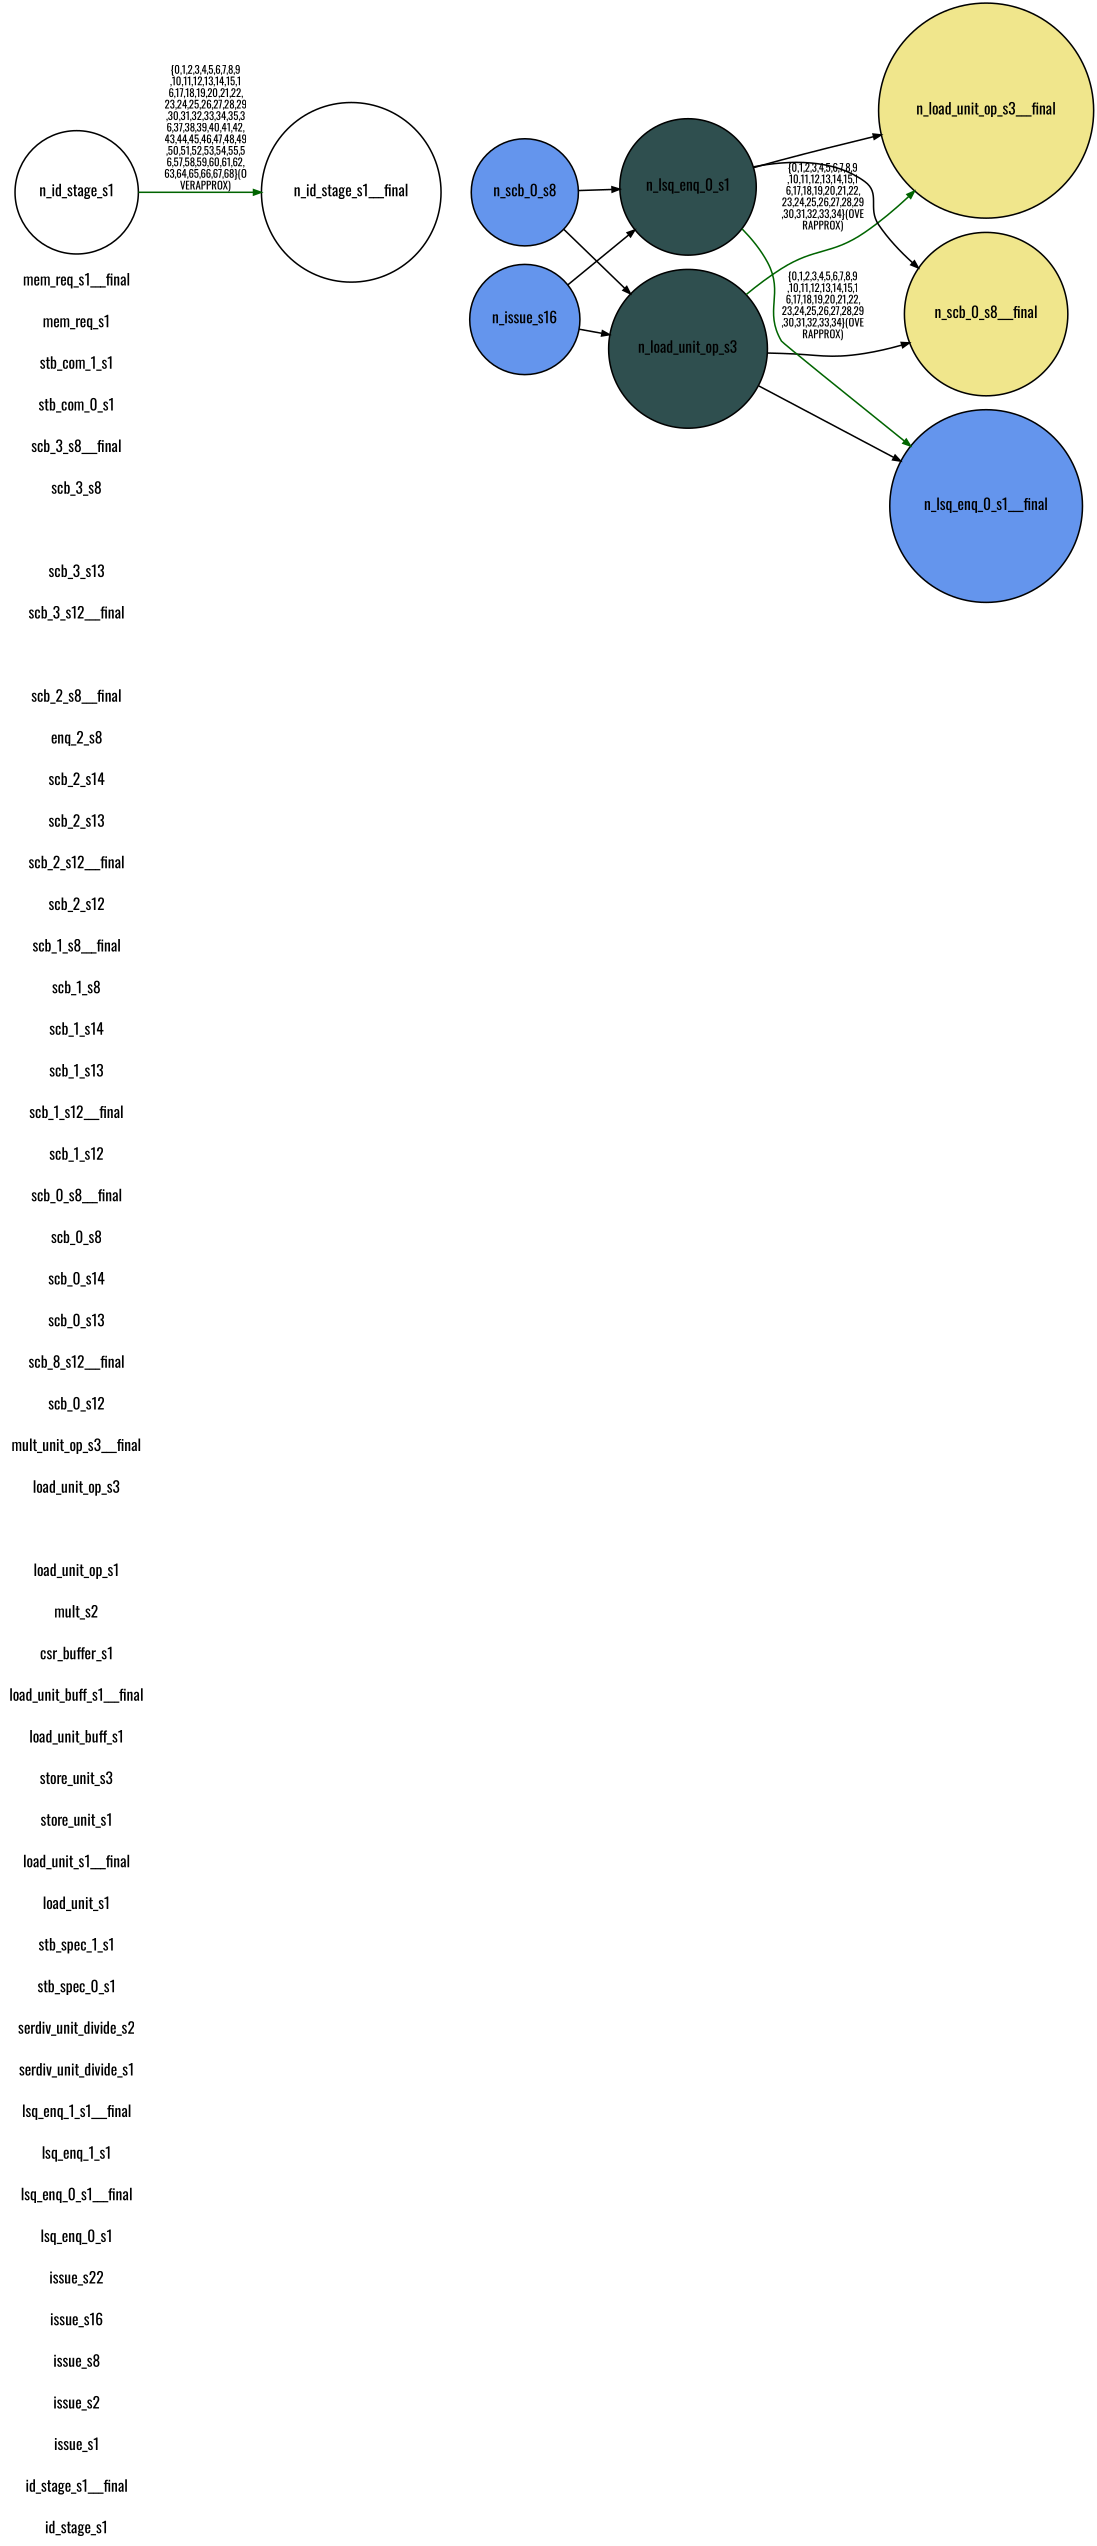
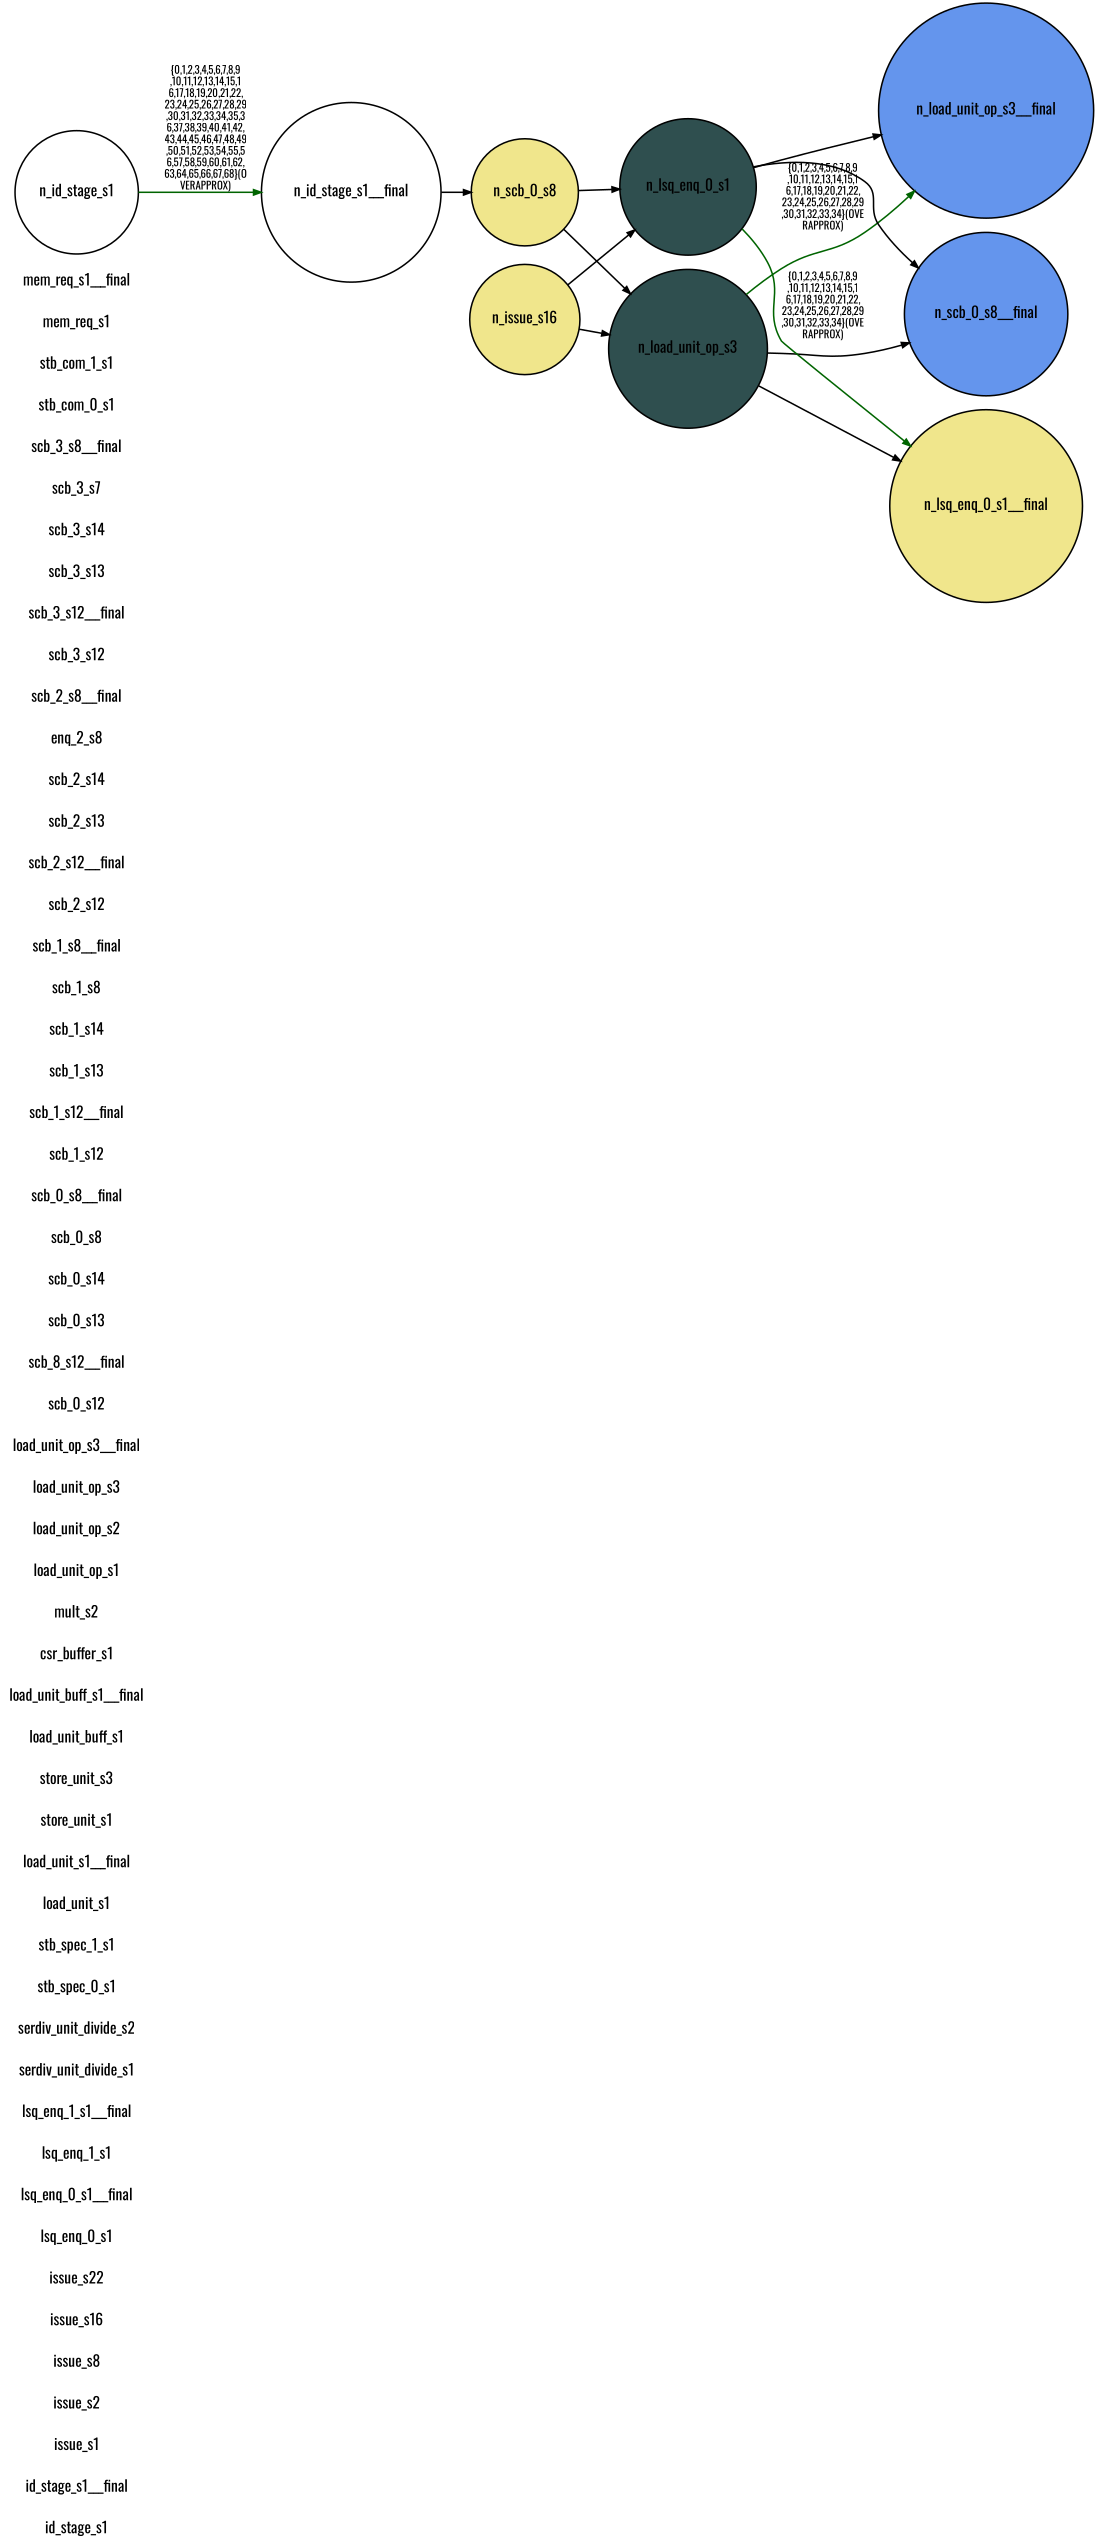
node "n_load_unit_op_s3___final": fillcolor #f0e68c -> #6495ed
edge "n_id_stage_s1___final" -> "n_scb_0_s8": added
node "n_scb_0_s8": fillcolor #6495ed -> #f0e68c
node "n_scb_0_s8___final": fillcolor #f0e68c -> #6495ed
node "n_issue_s16": fillcolor #6495ed -> #f0e68c
node "scb_3_s8": label "scb_3_s8" -> "scb_3_s7"
node "n_lsq_enq_0_s1___final": fillcolor #6495ed -> #f0e68c
node "scb_3_s14": added
node "scb_3_s12": added
node "mult_unit_op_s3___final": label "mult_unit_op_s3___final" -> "load_unit_op_s3___final"
node "load_unit_op_s2": added
